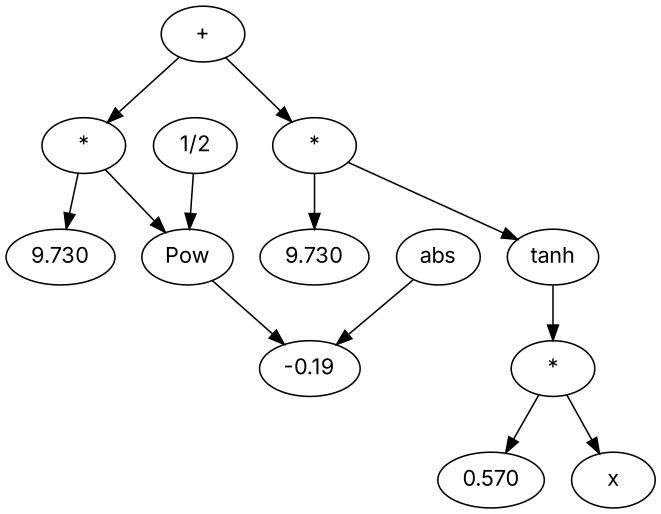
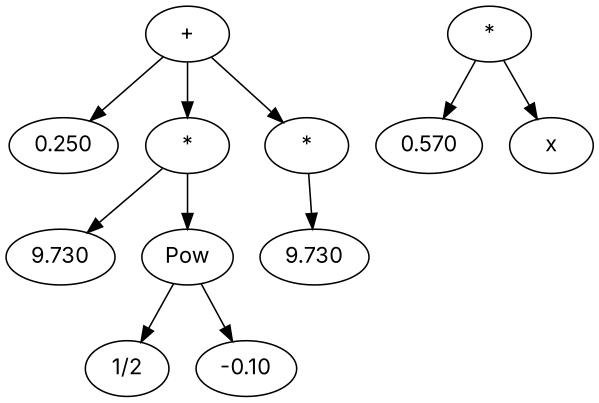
node "0.250": added
edge "1/2" -> "Pow": reversed
node "abs": removed
node "tanh": removed
node "-0.19": label "-0.19" -> "-0.10"
